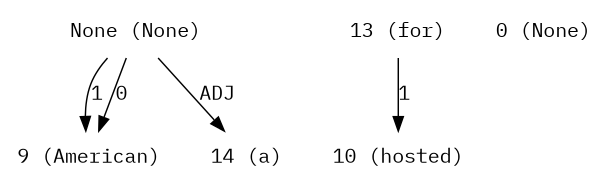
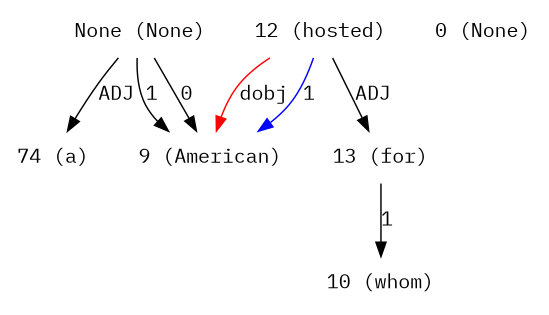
node "12 (hosted)": added
node "14 (a)": label "14 (a)" -> "74 (a)"
node "10 (hosted)": label "10 (hosted)" -> "10 (whom)"
